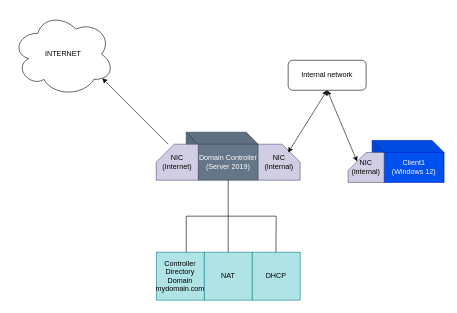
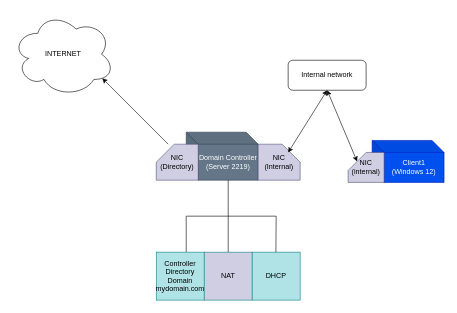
node "NIC (Internet)": label "NIC (Internet)" -> "NIC (Directory)"
node "Domain Controller (Server 2019)": label "Domain Controller (Server 2019)" -> "Domain Controller (Server 2219)"
node "NAT": fillcolor #b0e3e6 -> #d0cee2
